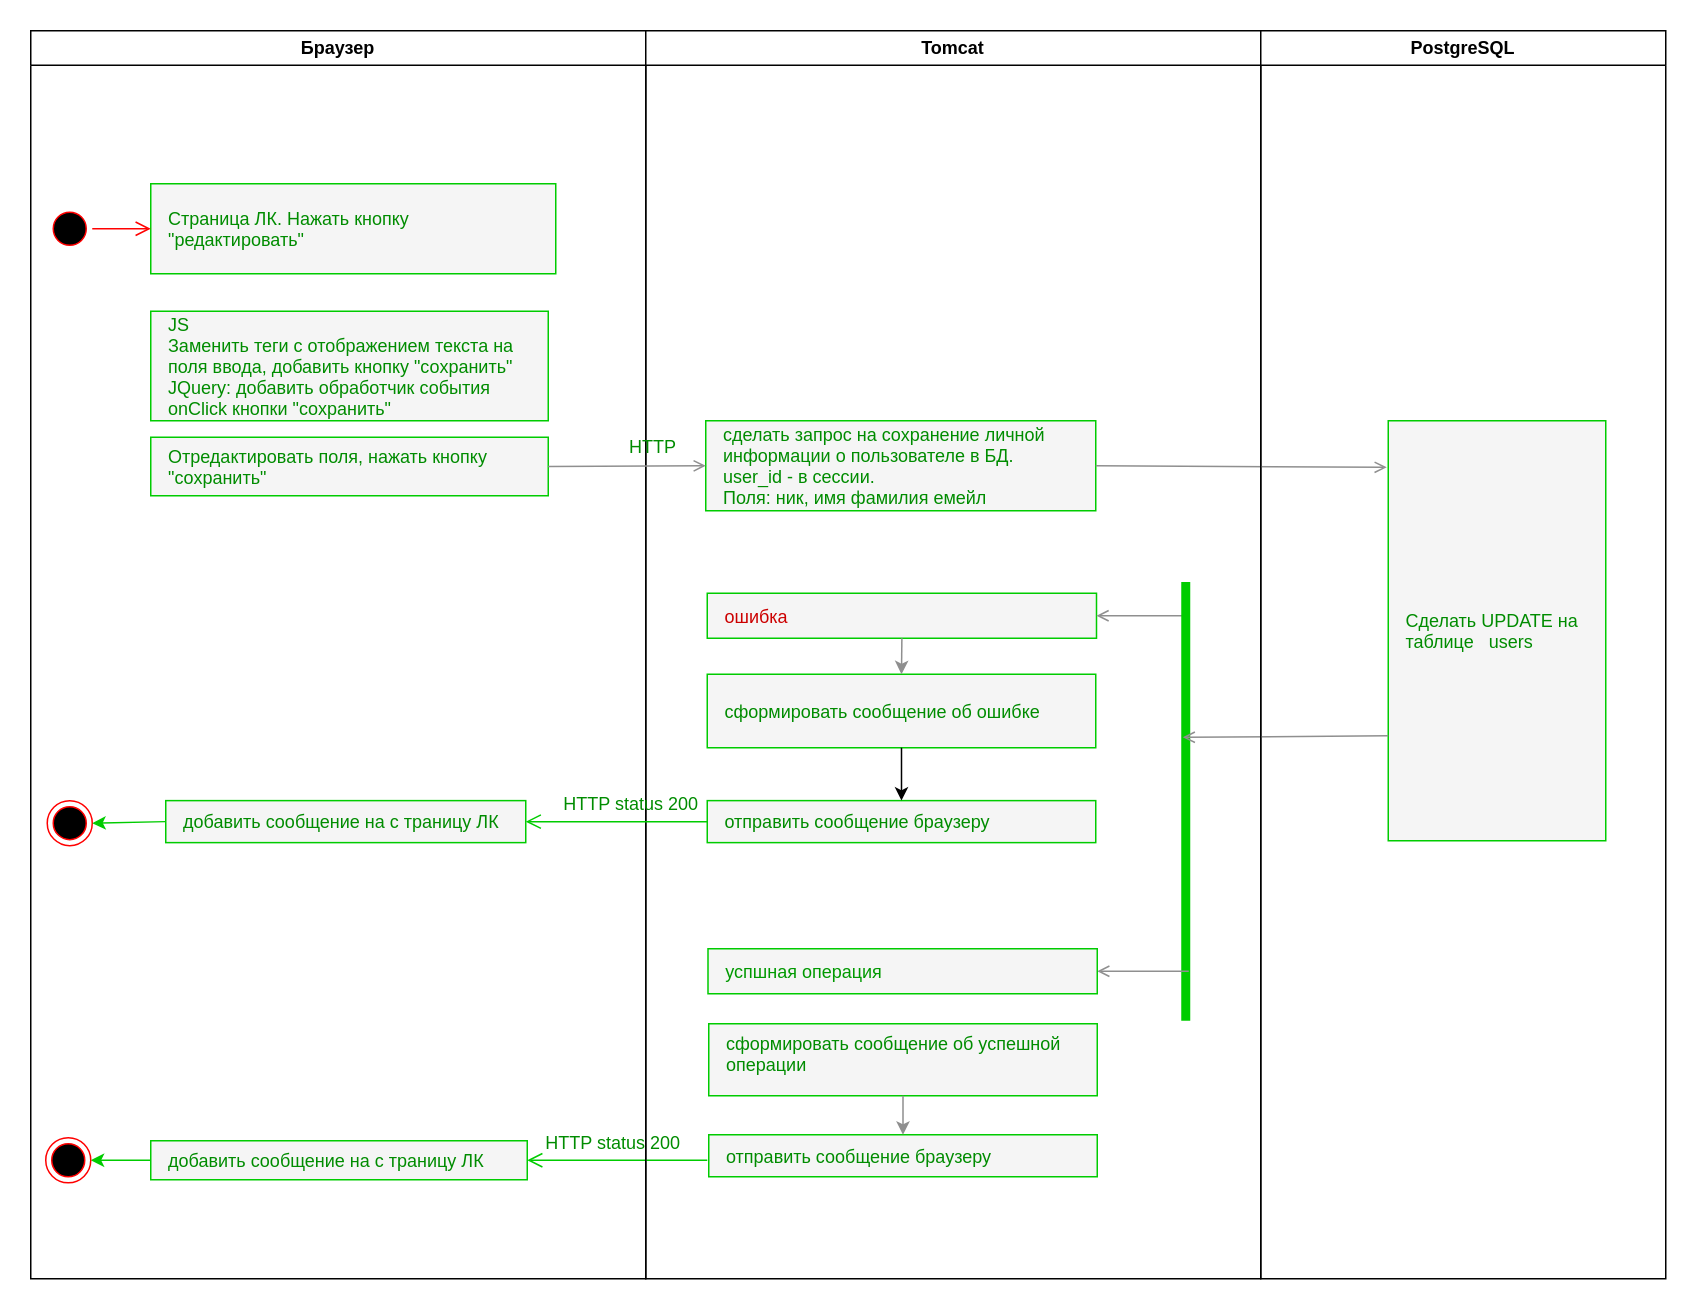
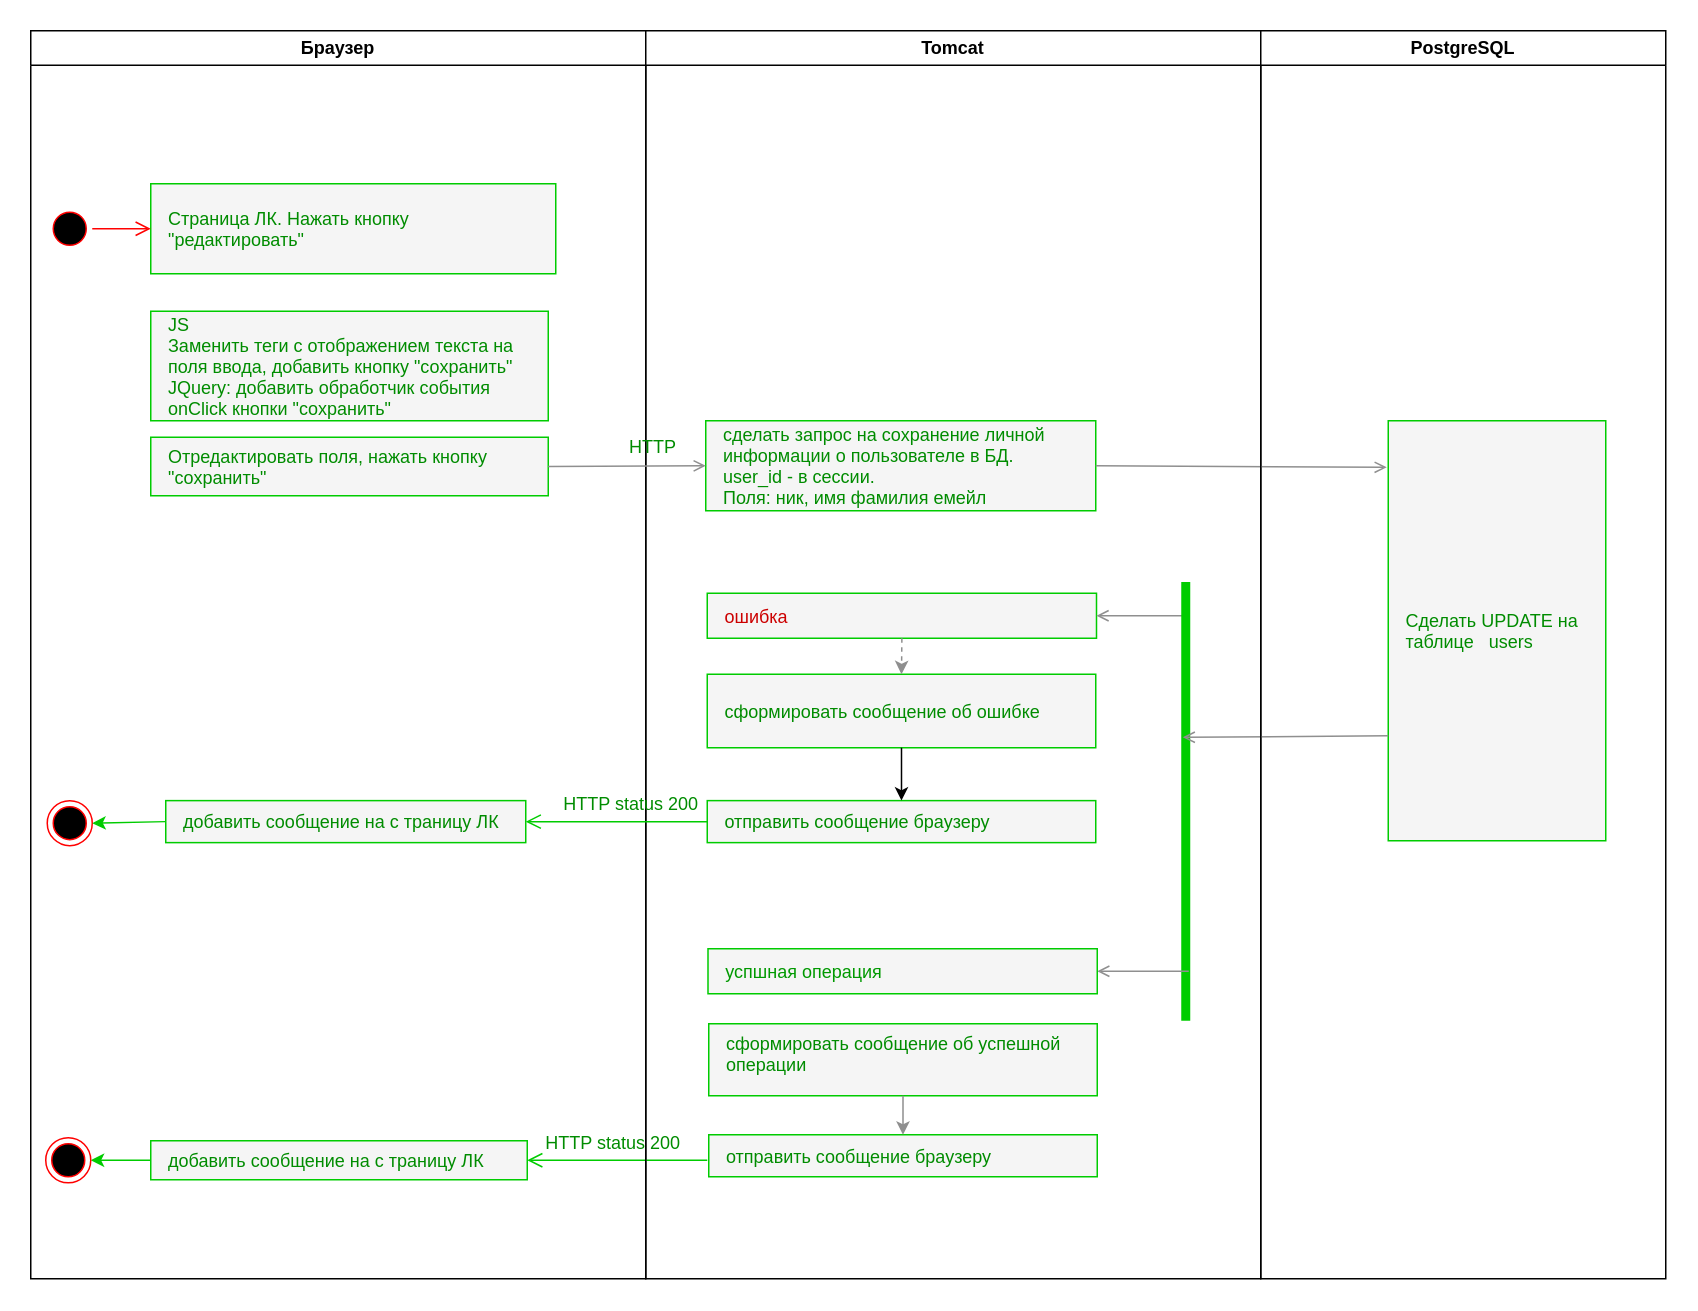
edge "ошибка" -> "сформировать сообщение об ошибке": style solid -> dashed
